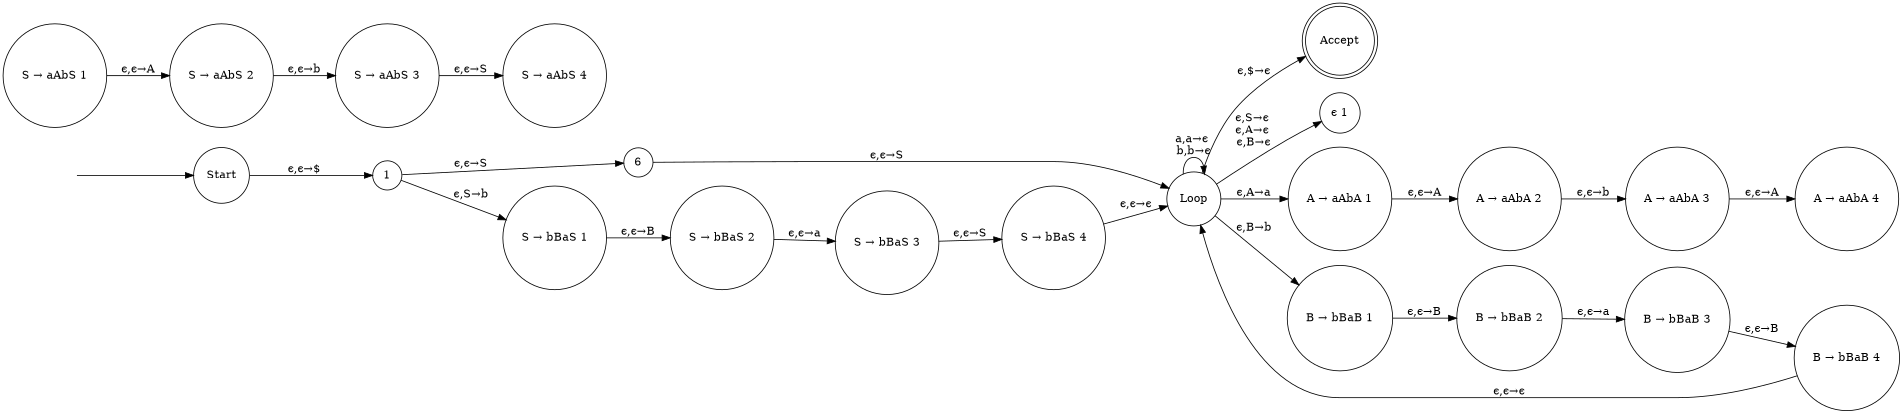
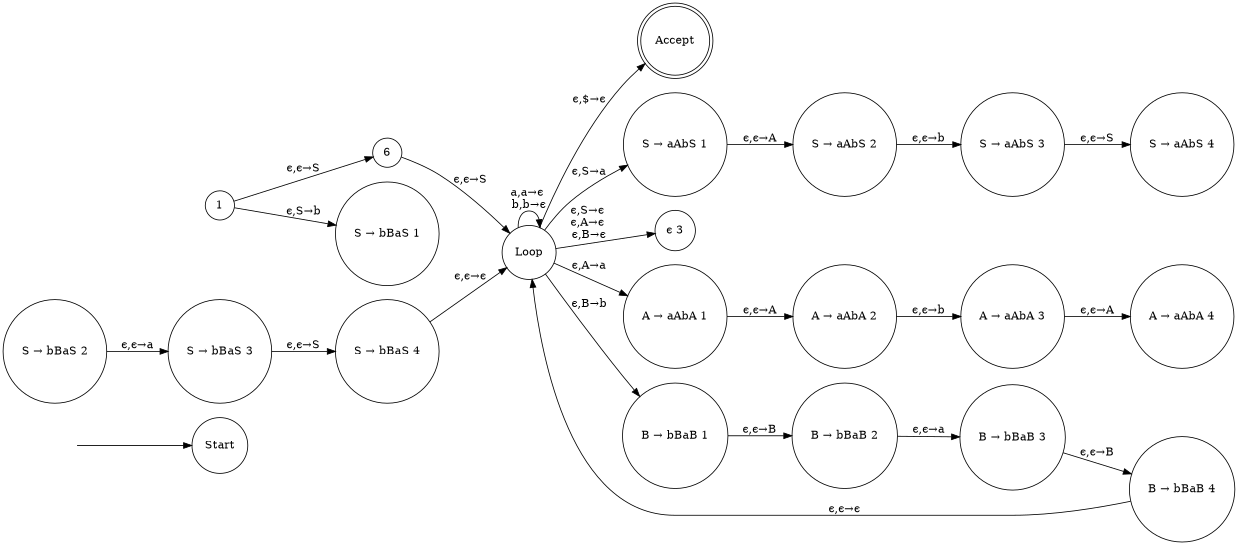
node "ϵ 1": label "ϵ 1" -> "ϵ 3"
edge "Start" -> "1": removed, label "ϵ,ϵ→$"
edge "Loop" -> "S → aAbS 1": added, label "ϵ,S→a"
edge "S → bBaS 1" -> "S → bBaS 2": removed, label "ϵ,ϵ→B"
